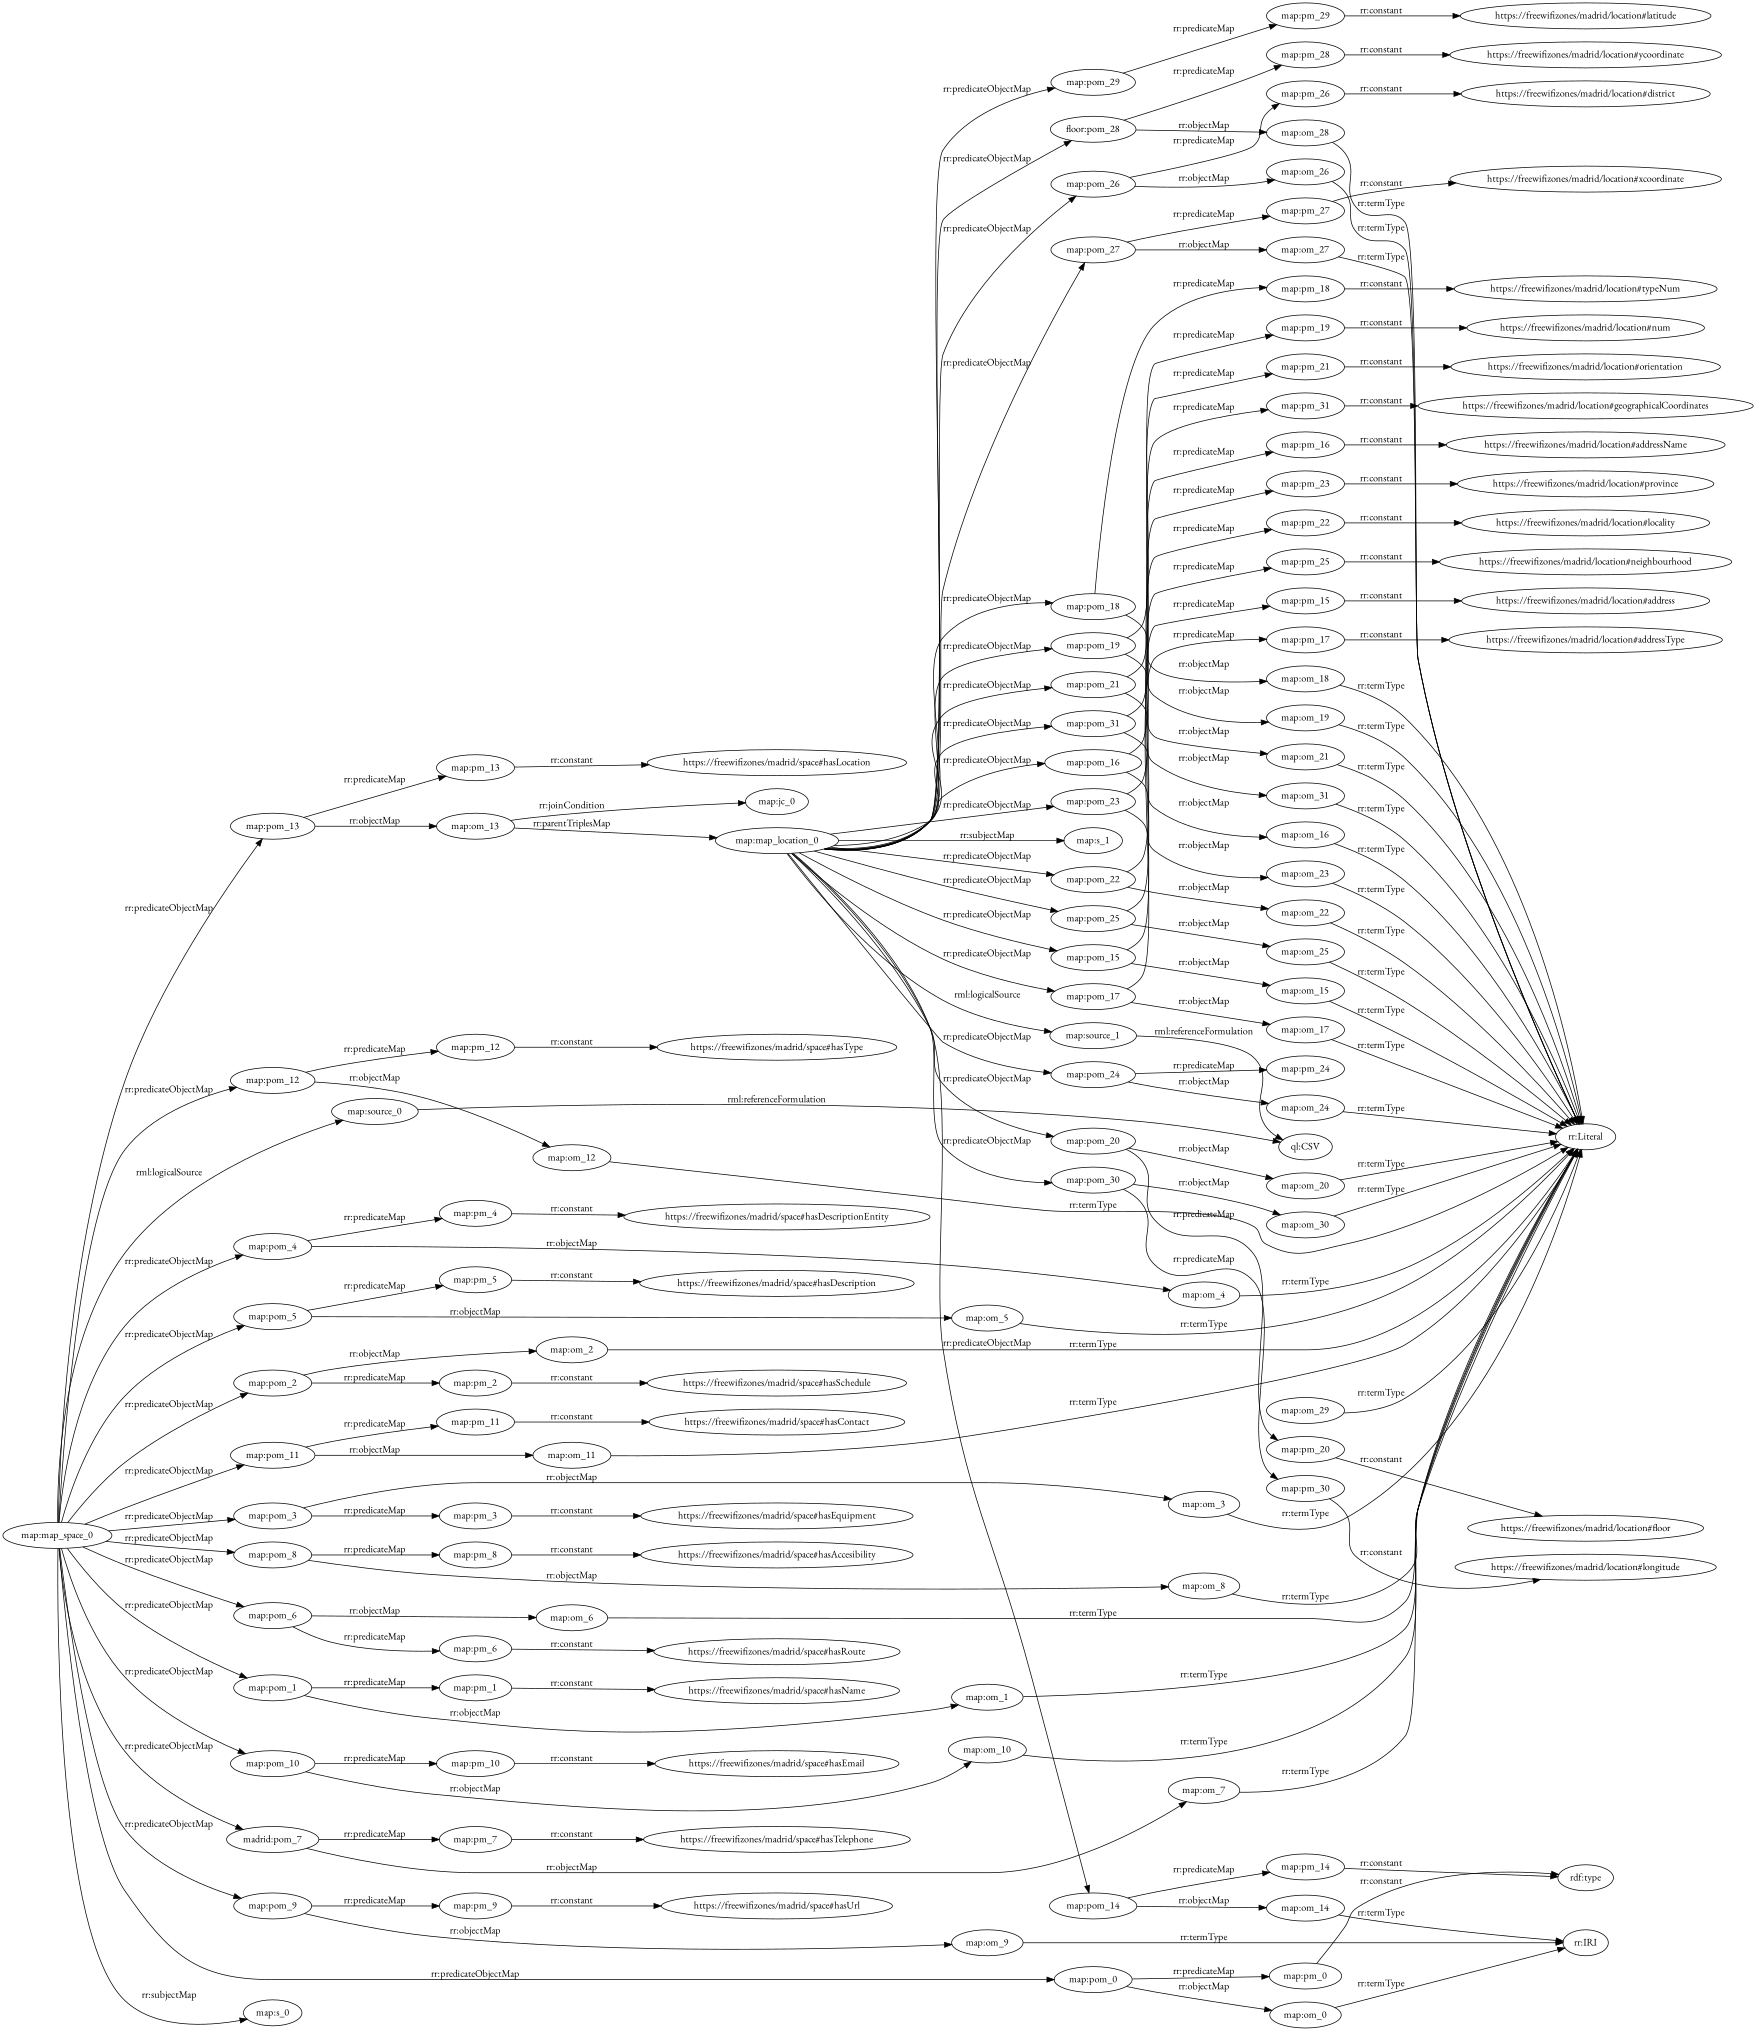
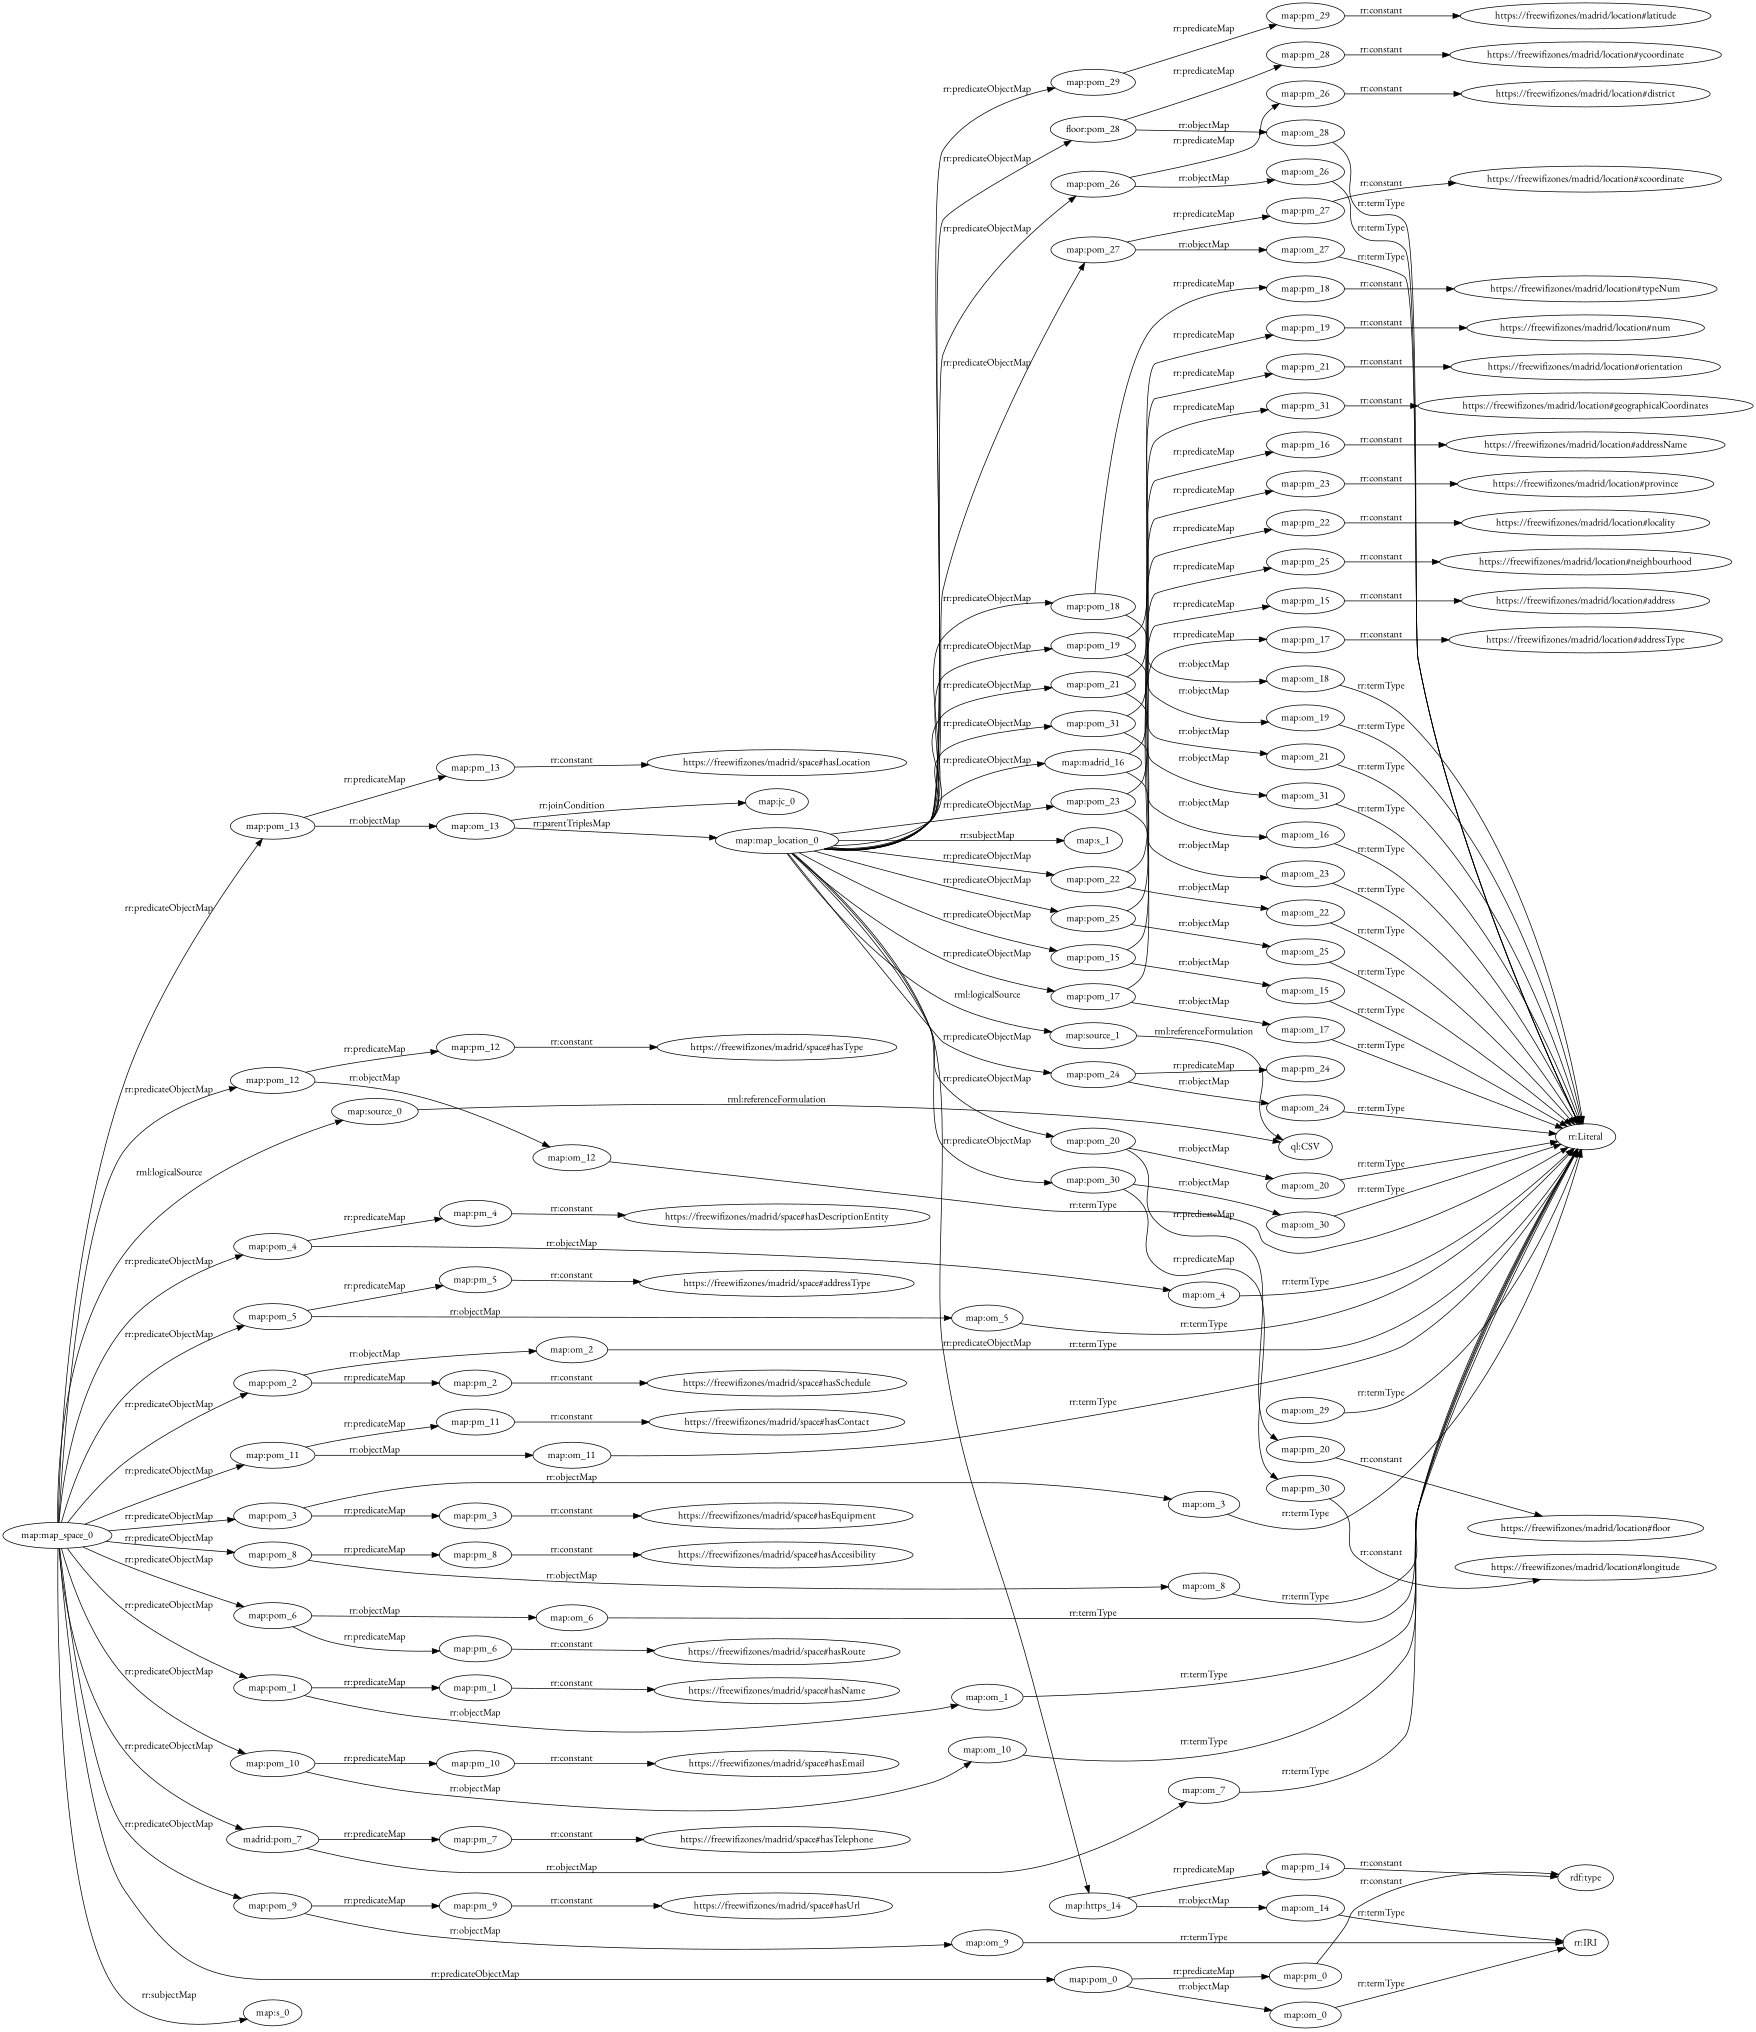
node "map:pom_16": label "map:pom_16" -> "map:madrid_16"
node "https://freewifizones/madrid/space#hasDescription": label "https://freewifizones/madrid/space#hasDescription" -> "https://freewifizones/madrid/space#addressType"
node "map:pom_14": label "map:pom_14" -> "map:https_14"
